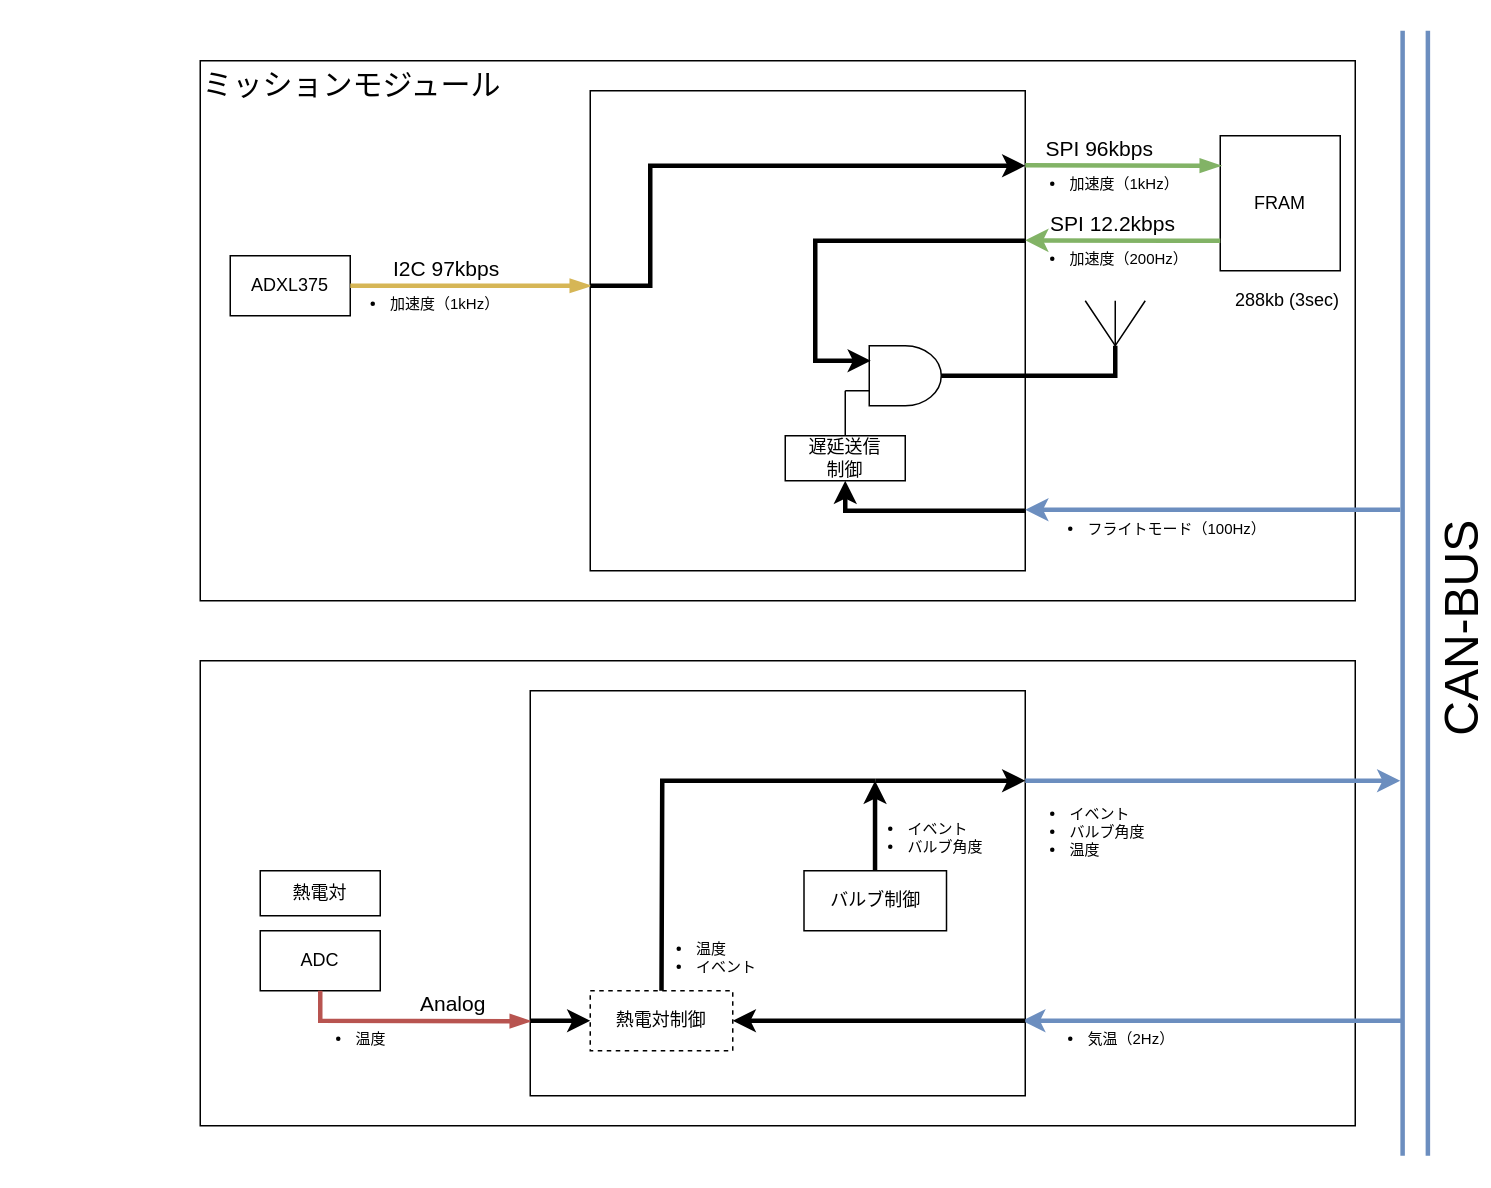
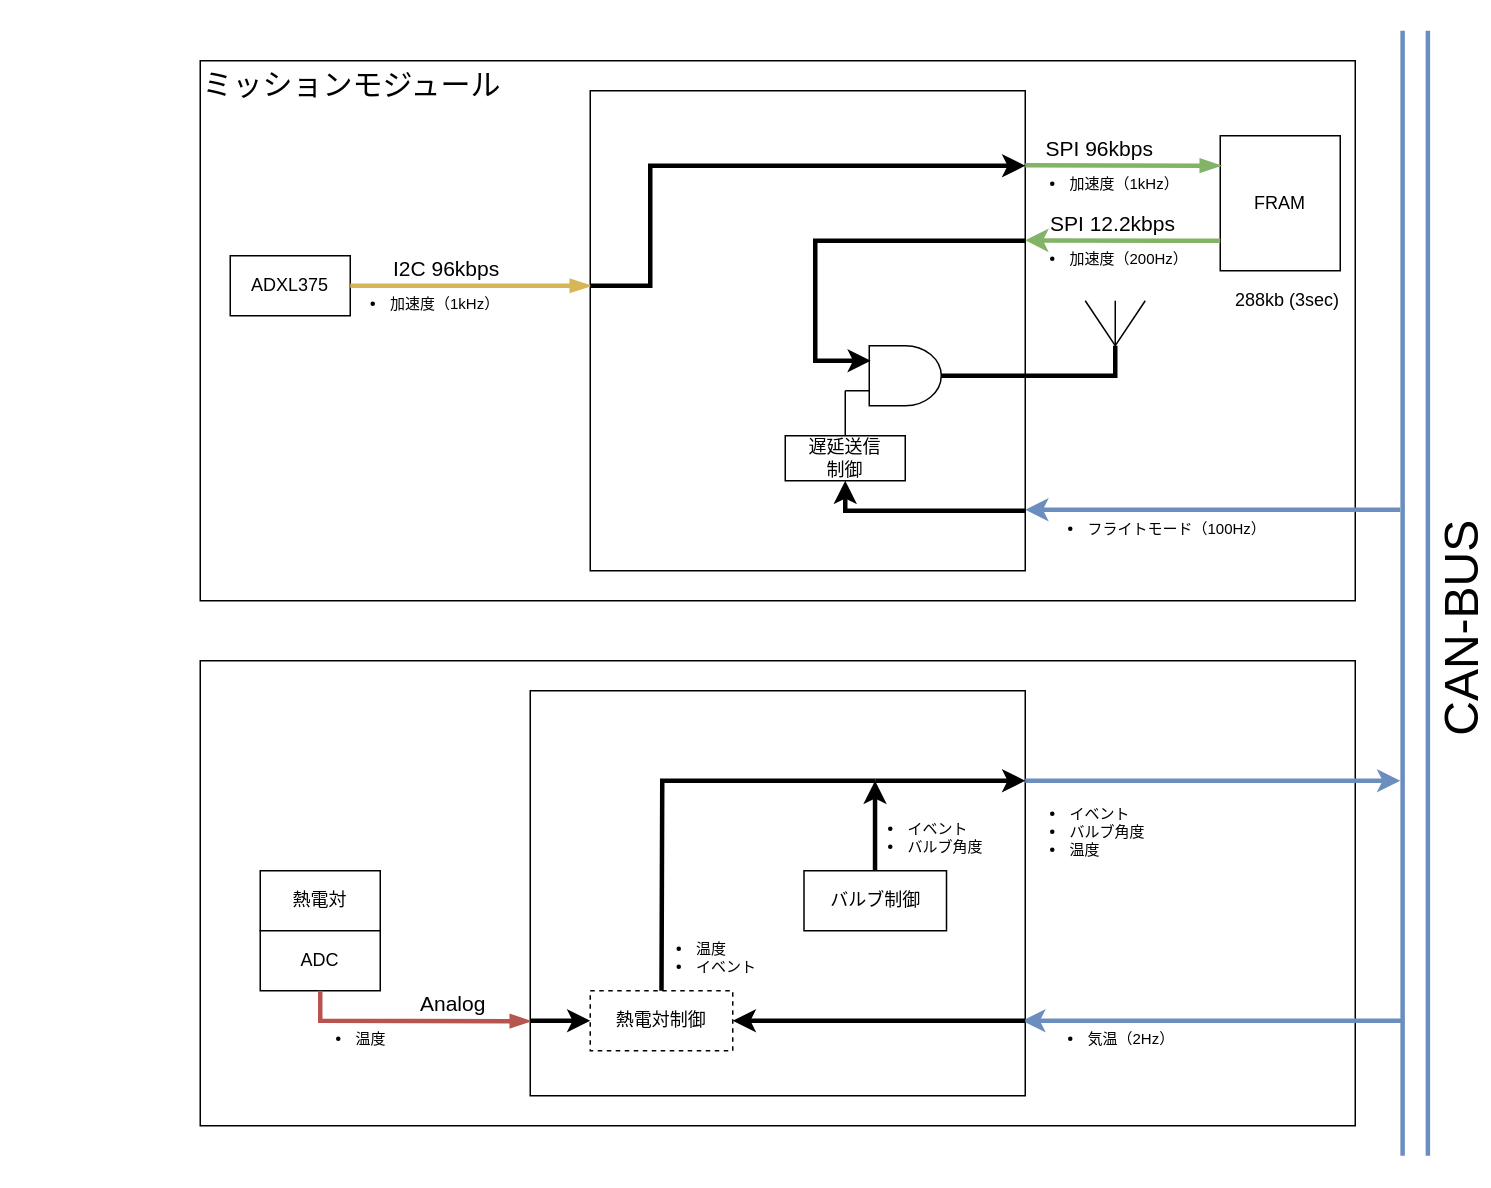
node "I2C 97kbps": label "I2C 97kbps" -> "I2C 96kbps"
node "熱電対": size 120x45 -> 120x60
